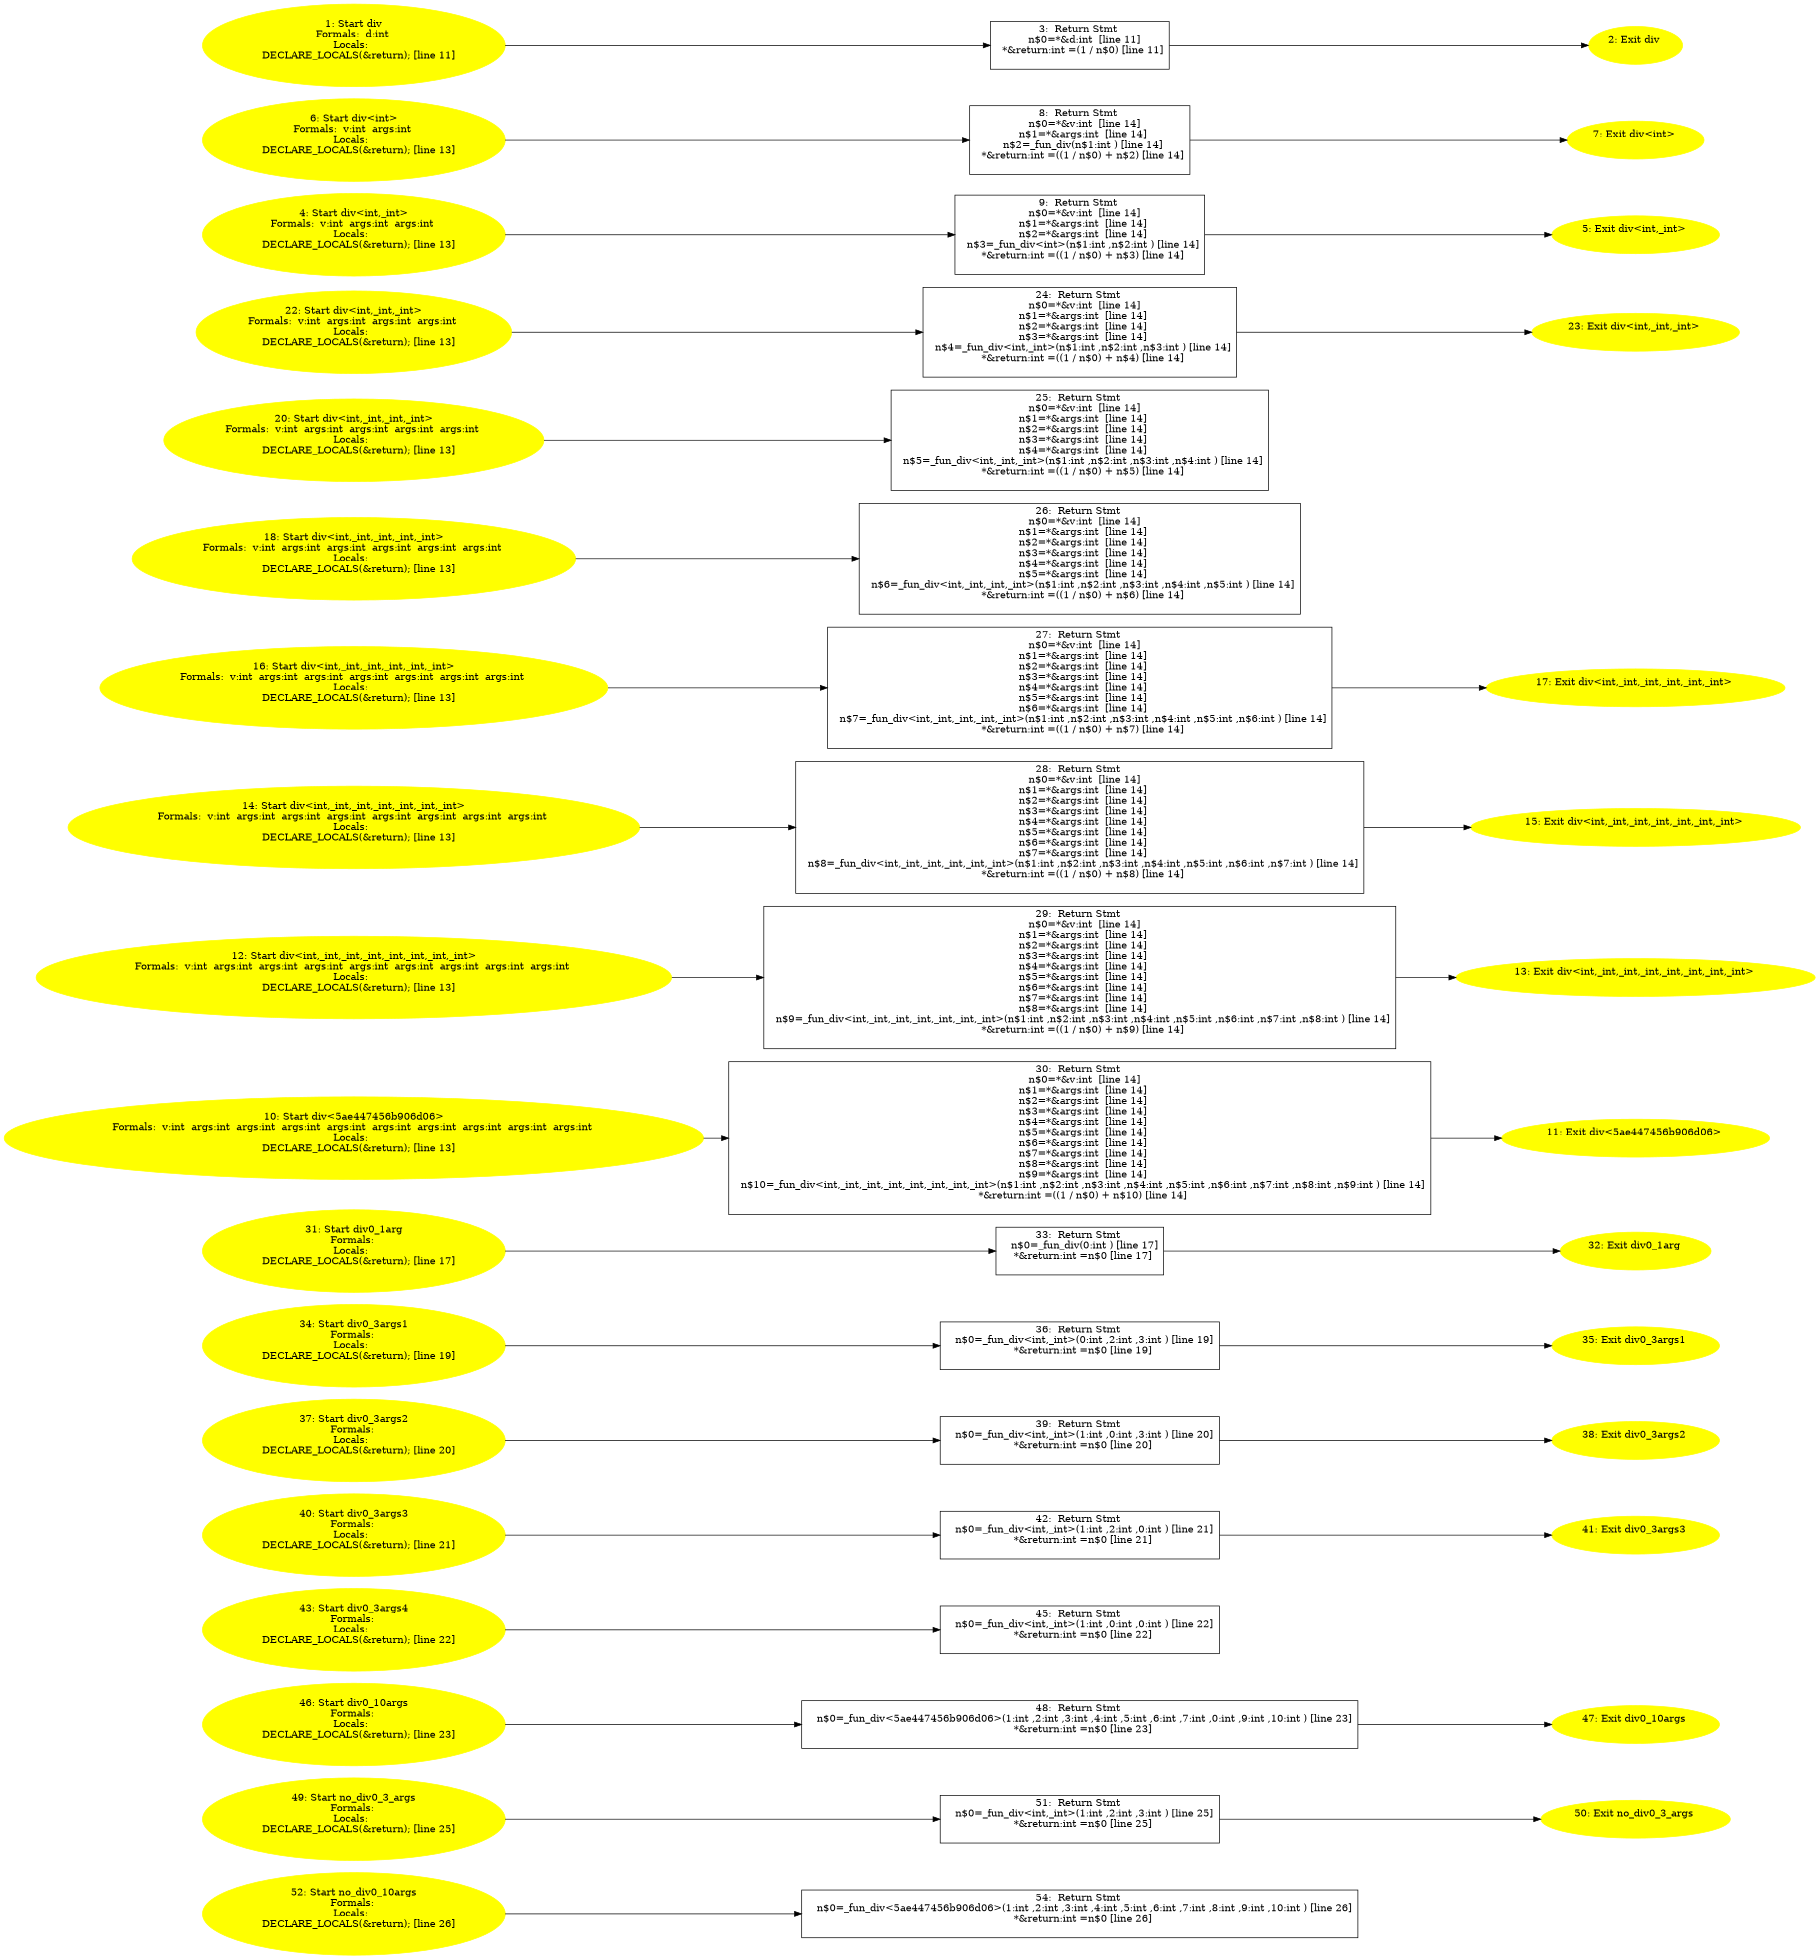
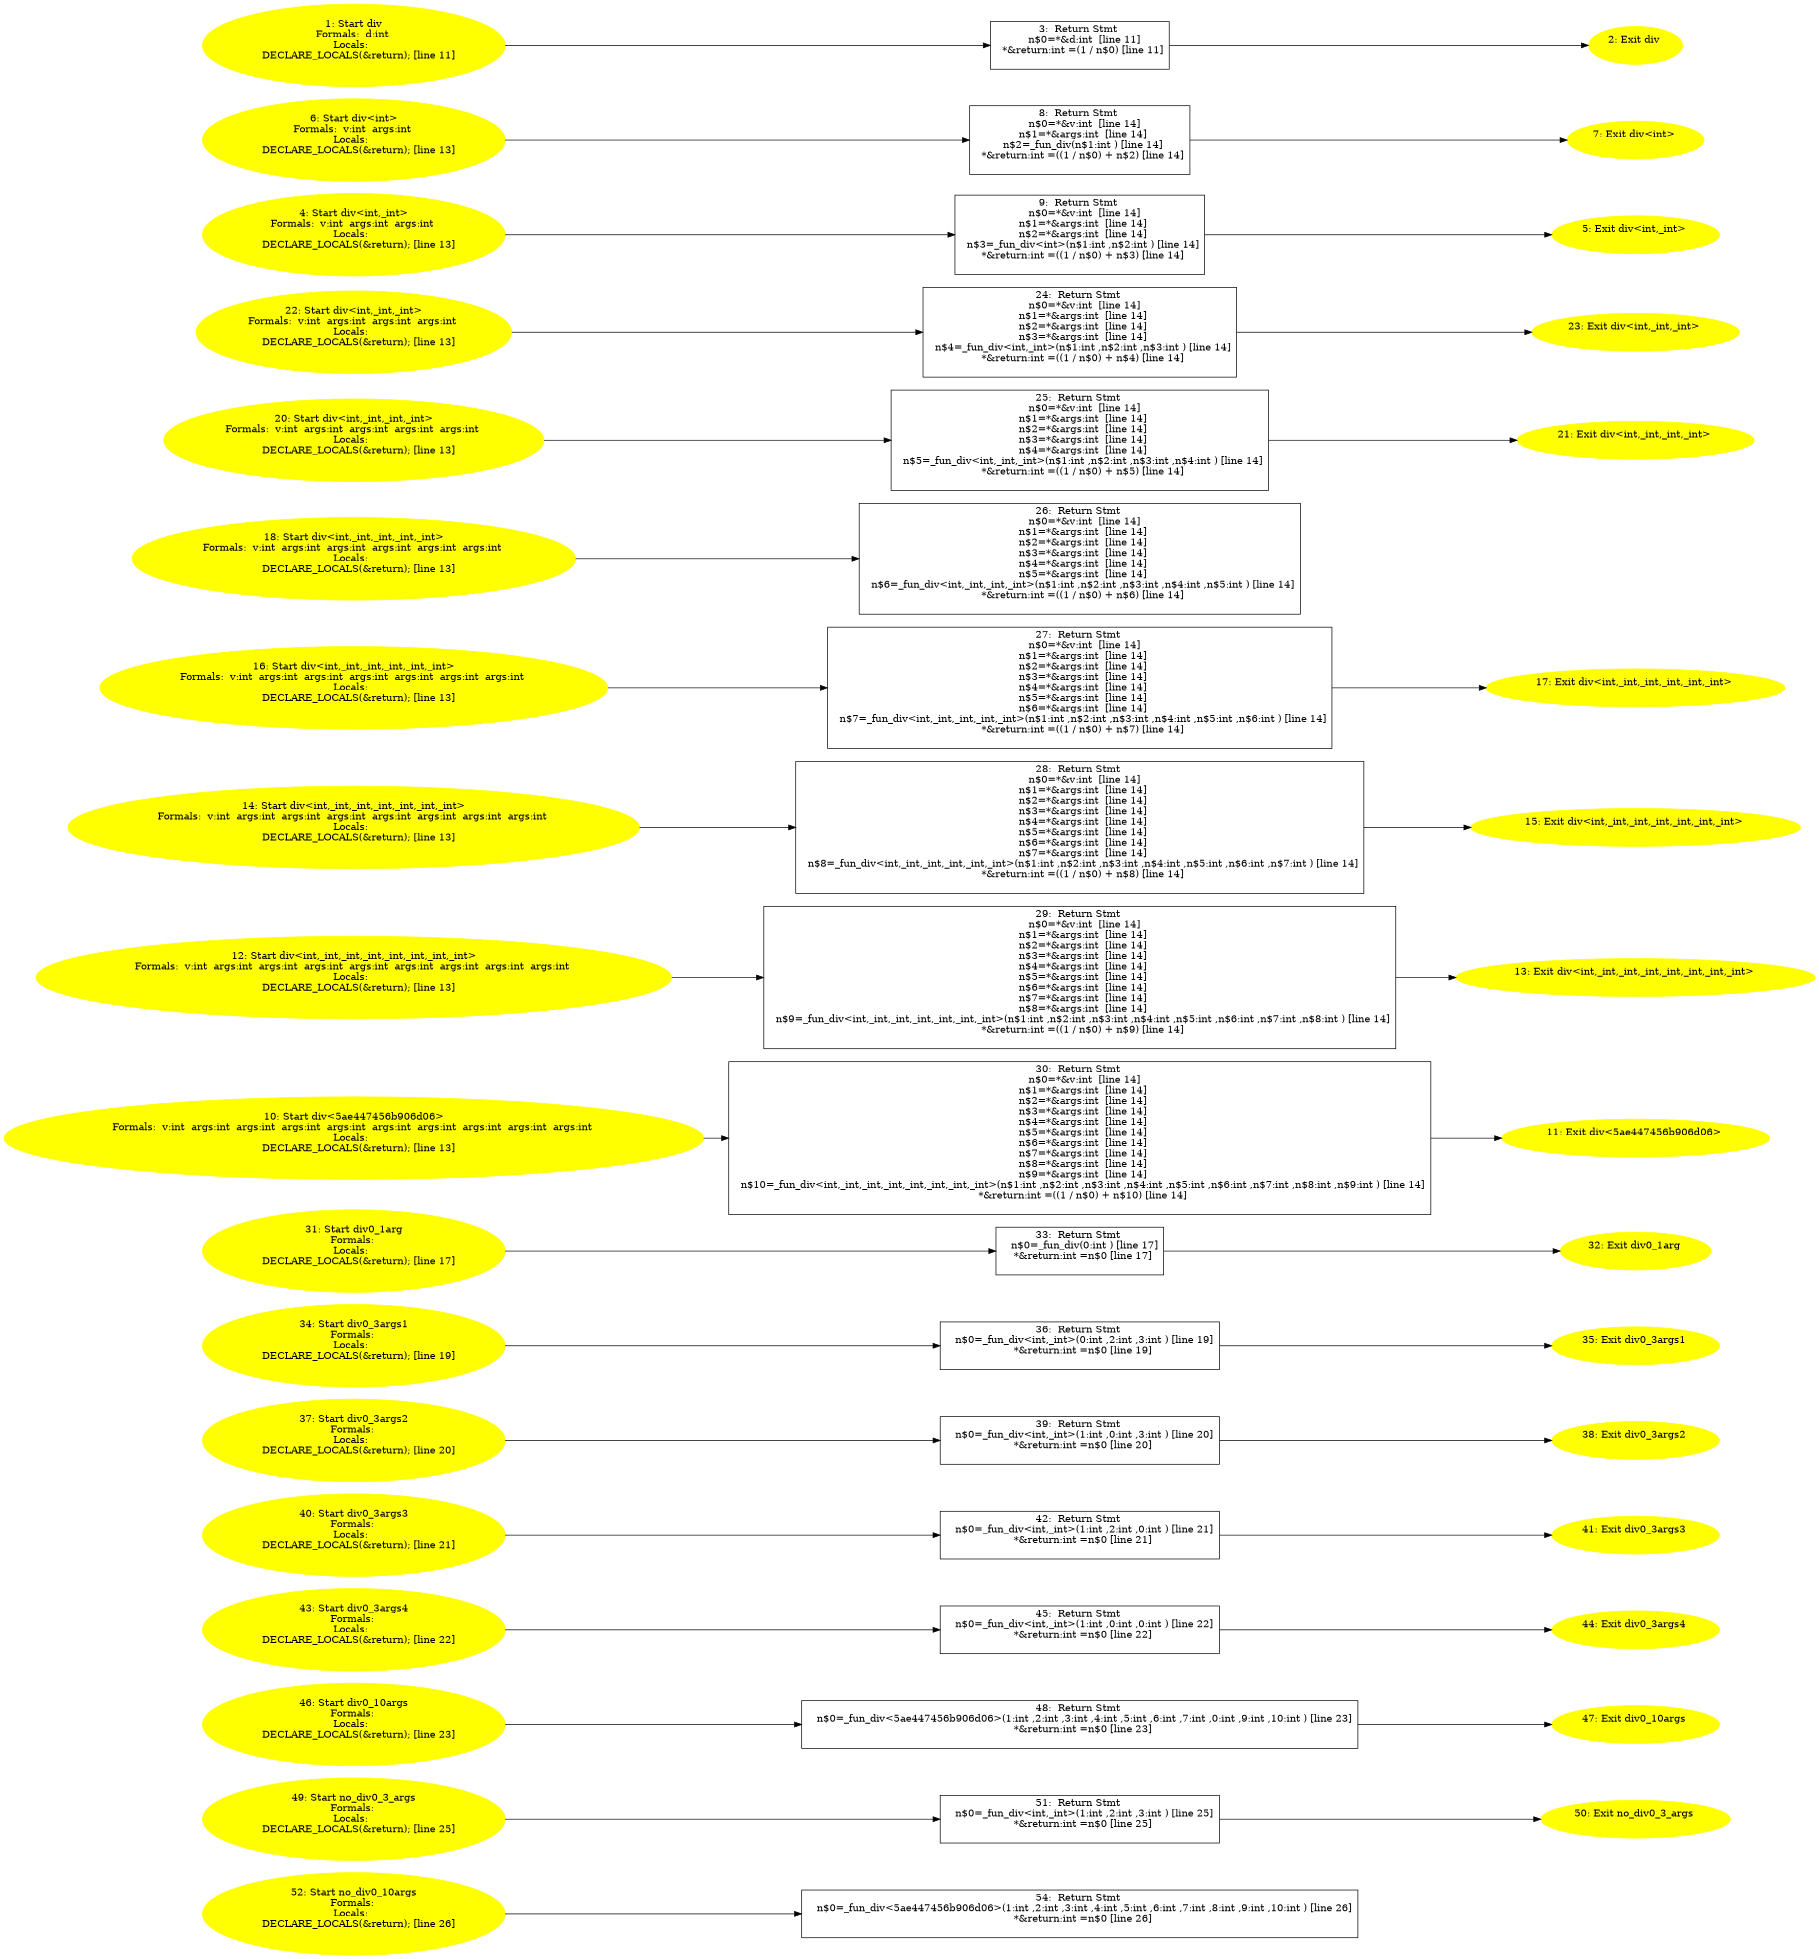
node "21: Exit div<int,_int,_int,_int>": added
node "44: Exit div0_3args4": added
